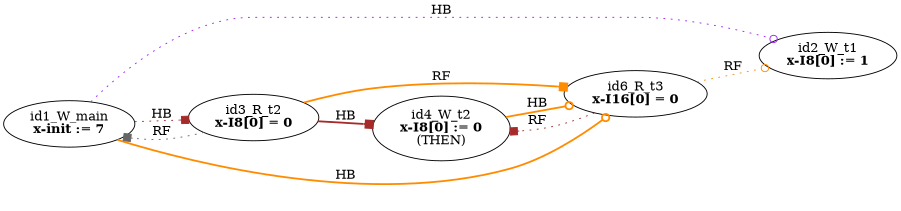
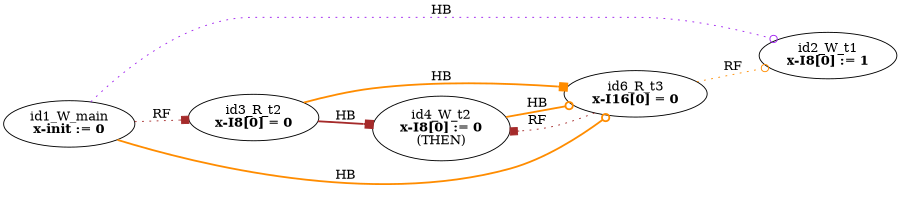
edge "id3_R_t2" -> "id6_R_t3": label "RF" -> "HB"
edge "id1_W_main" -> "id3_R_t2": label "HB" -> "RF"
node "id1_W_main": text "x-init := 7" -> "x-init := 0"
edge "id3_R_t2" -> "id1_W_main": removed, label "RF"
